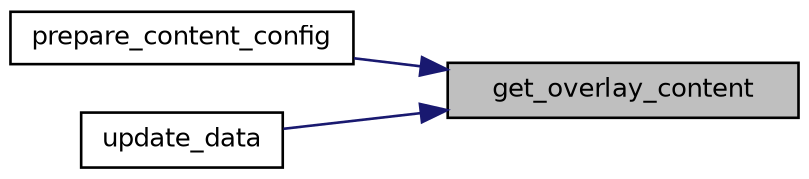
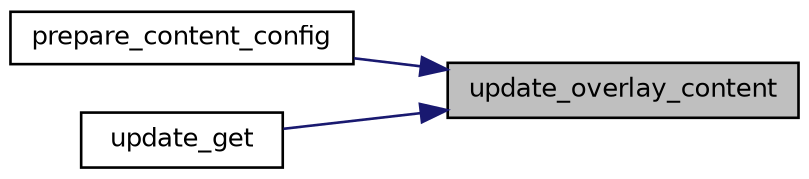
node "get_overlay_content": label "get_overlay_content" -> "update_overlay_content"
node "update_data": label "update_data" -> "update_get"
